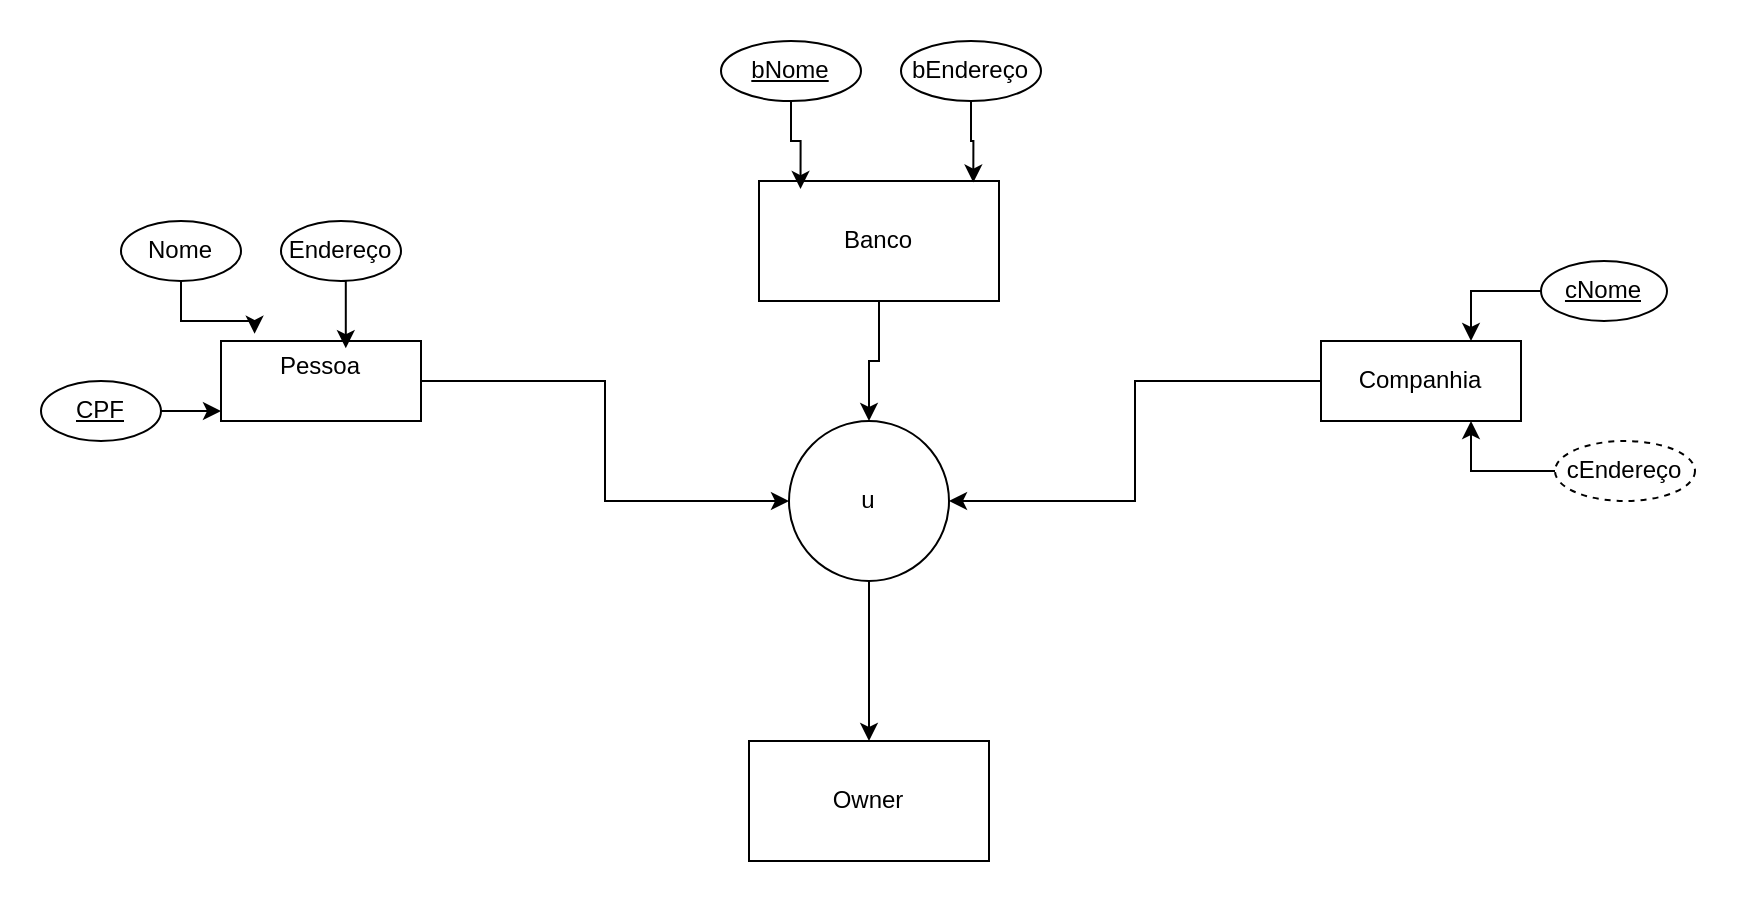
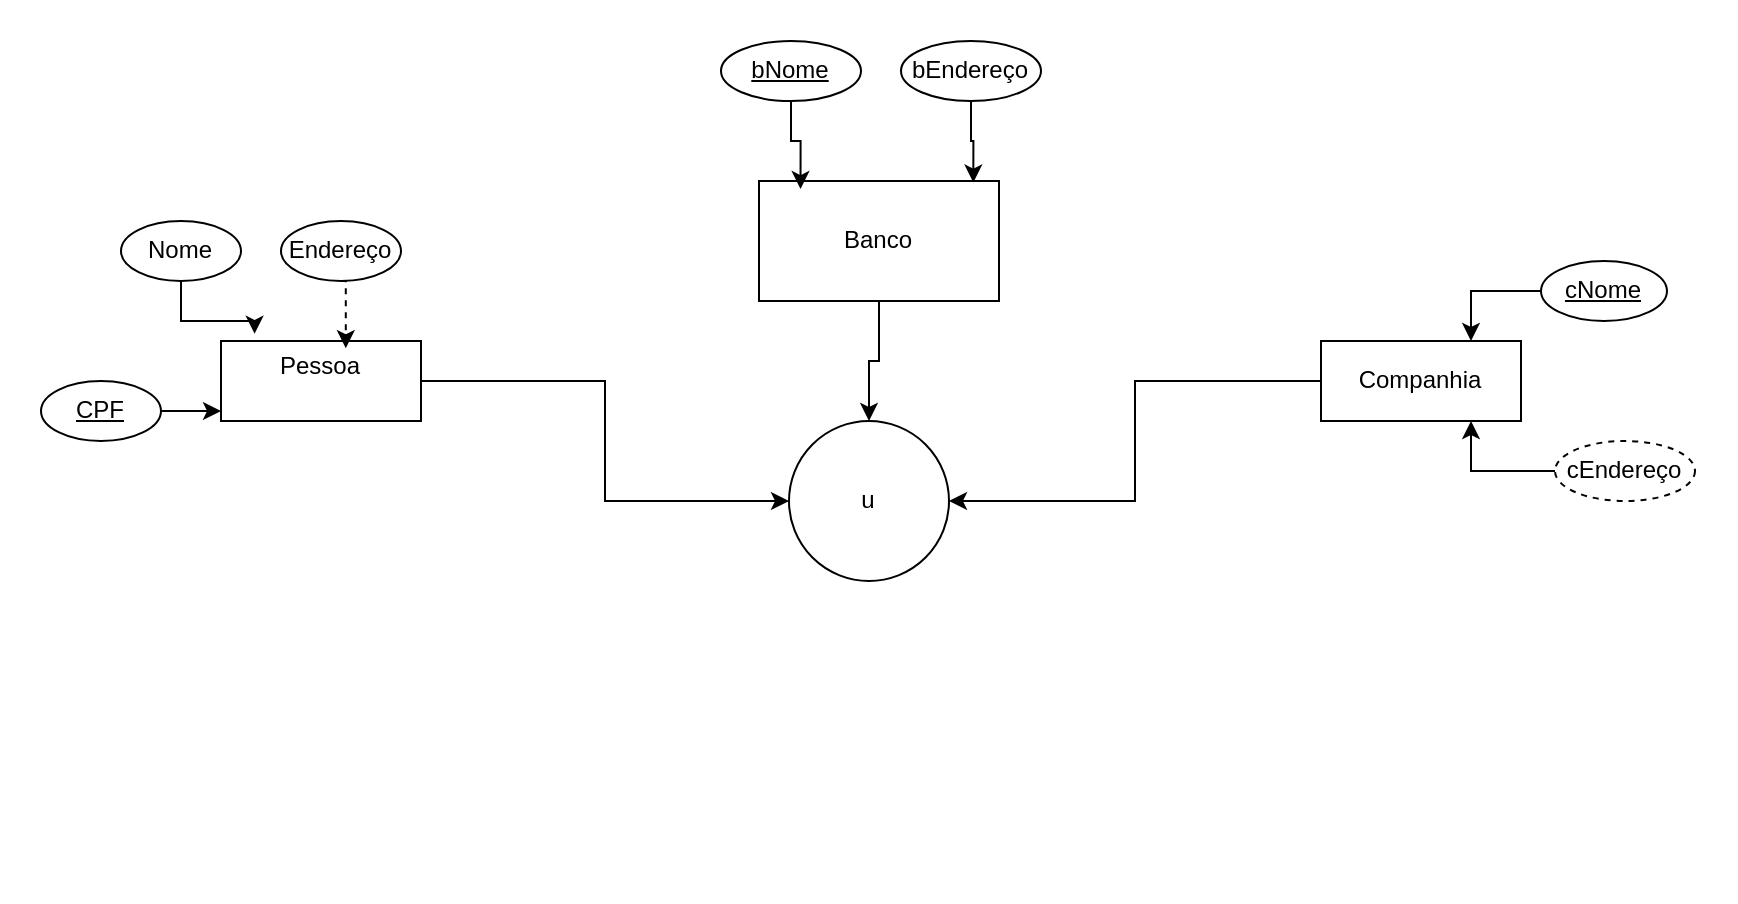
edge "Endereço" -> "Pessoa": style solid -> dashed
edge "u" -> "Owner": removed
node "Owner": removed
